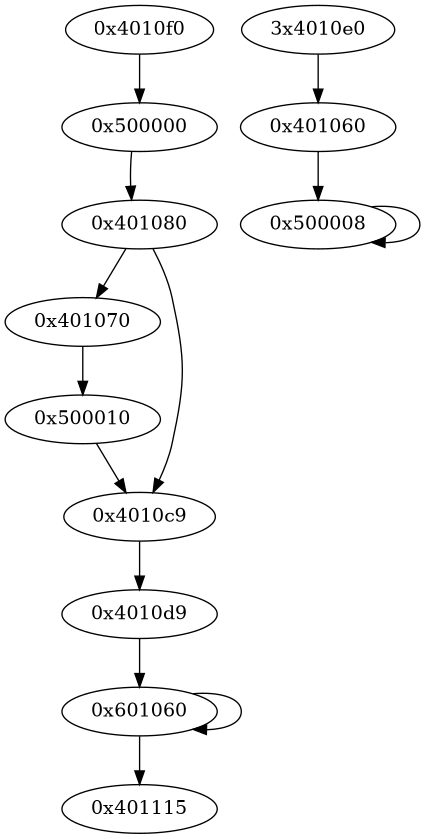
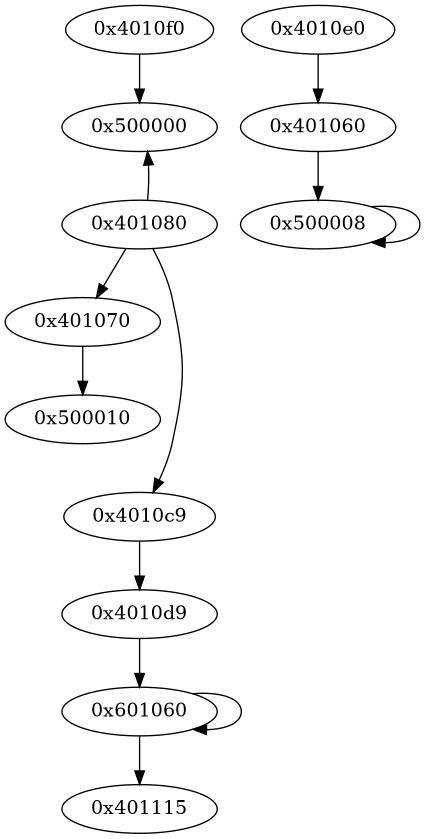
node "3x4010e0": label "3x4010e0" -> "0x4010e0"
edge "0x500000" -> "0x401080": reversed
edge "0x500010" -> "0x4010c9": removed
